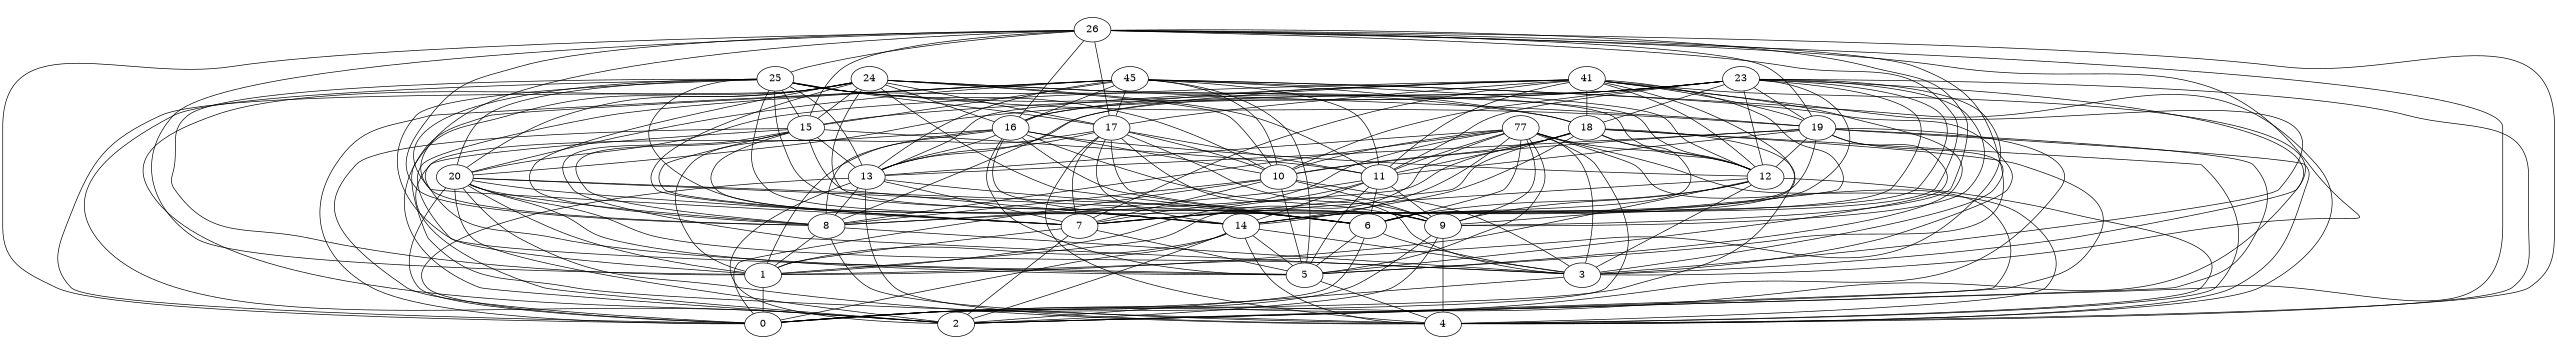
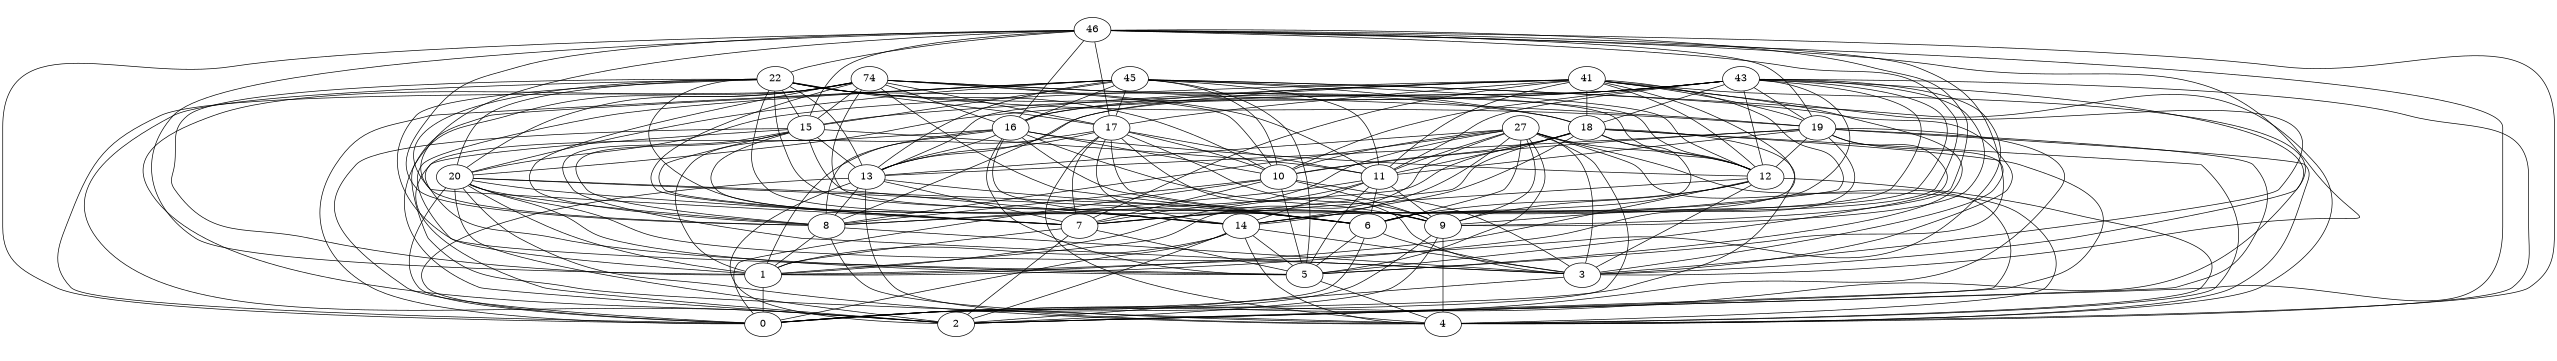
node "26": label "26" -> "46"
node "25": label "25" -> "22"
node "24": label "24" -> "74"
node "23": label "23" -> "43"
node "77": label "77" -> "27"
edge "19" -- "7": now "19" -- "1"
